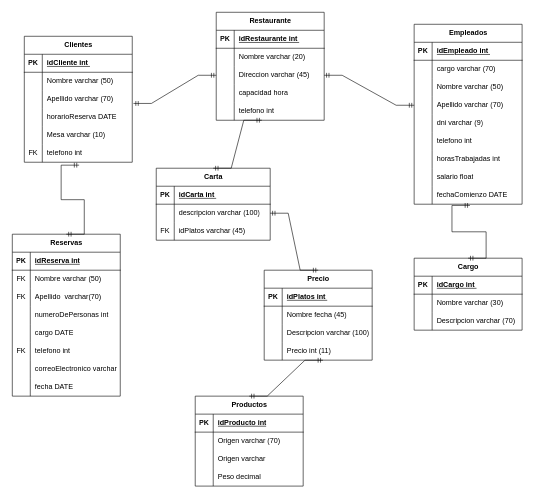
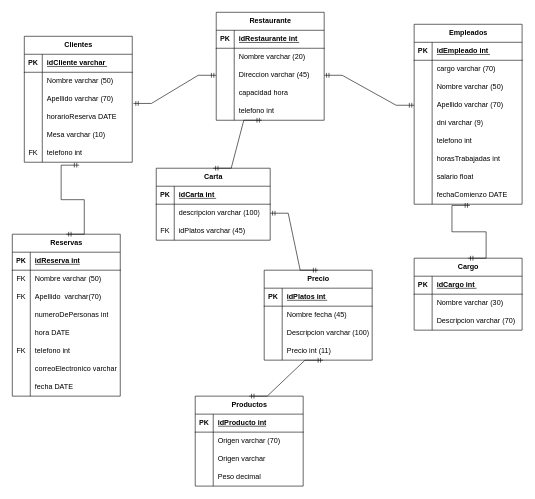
node "idCliente int": label "idCliente int" -> "idCliente varchar"
node "cargo DATE": label "cargo DATE" -> "hora DATE"
